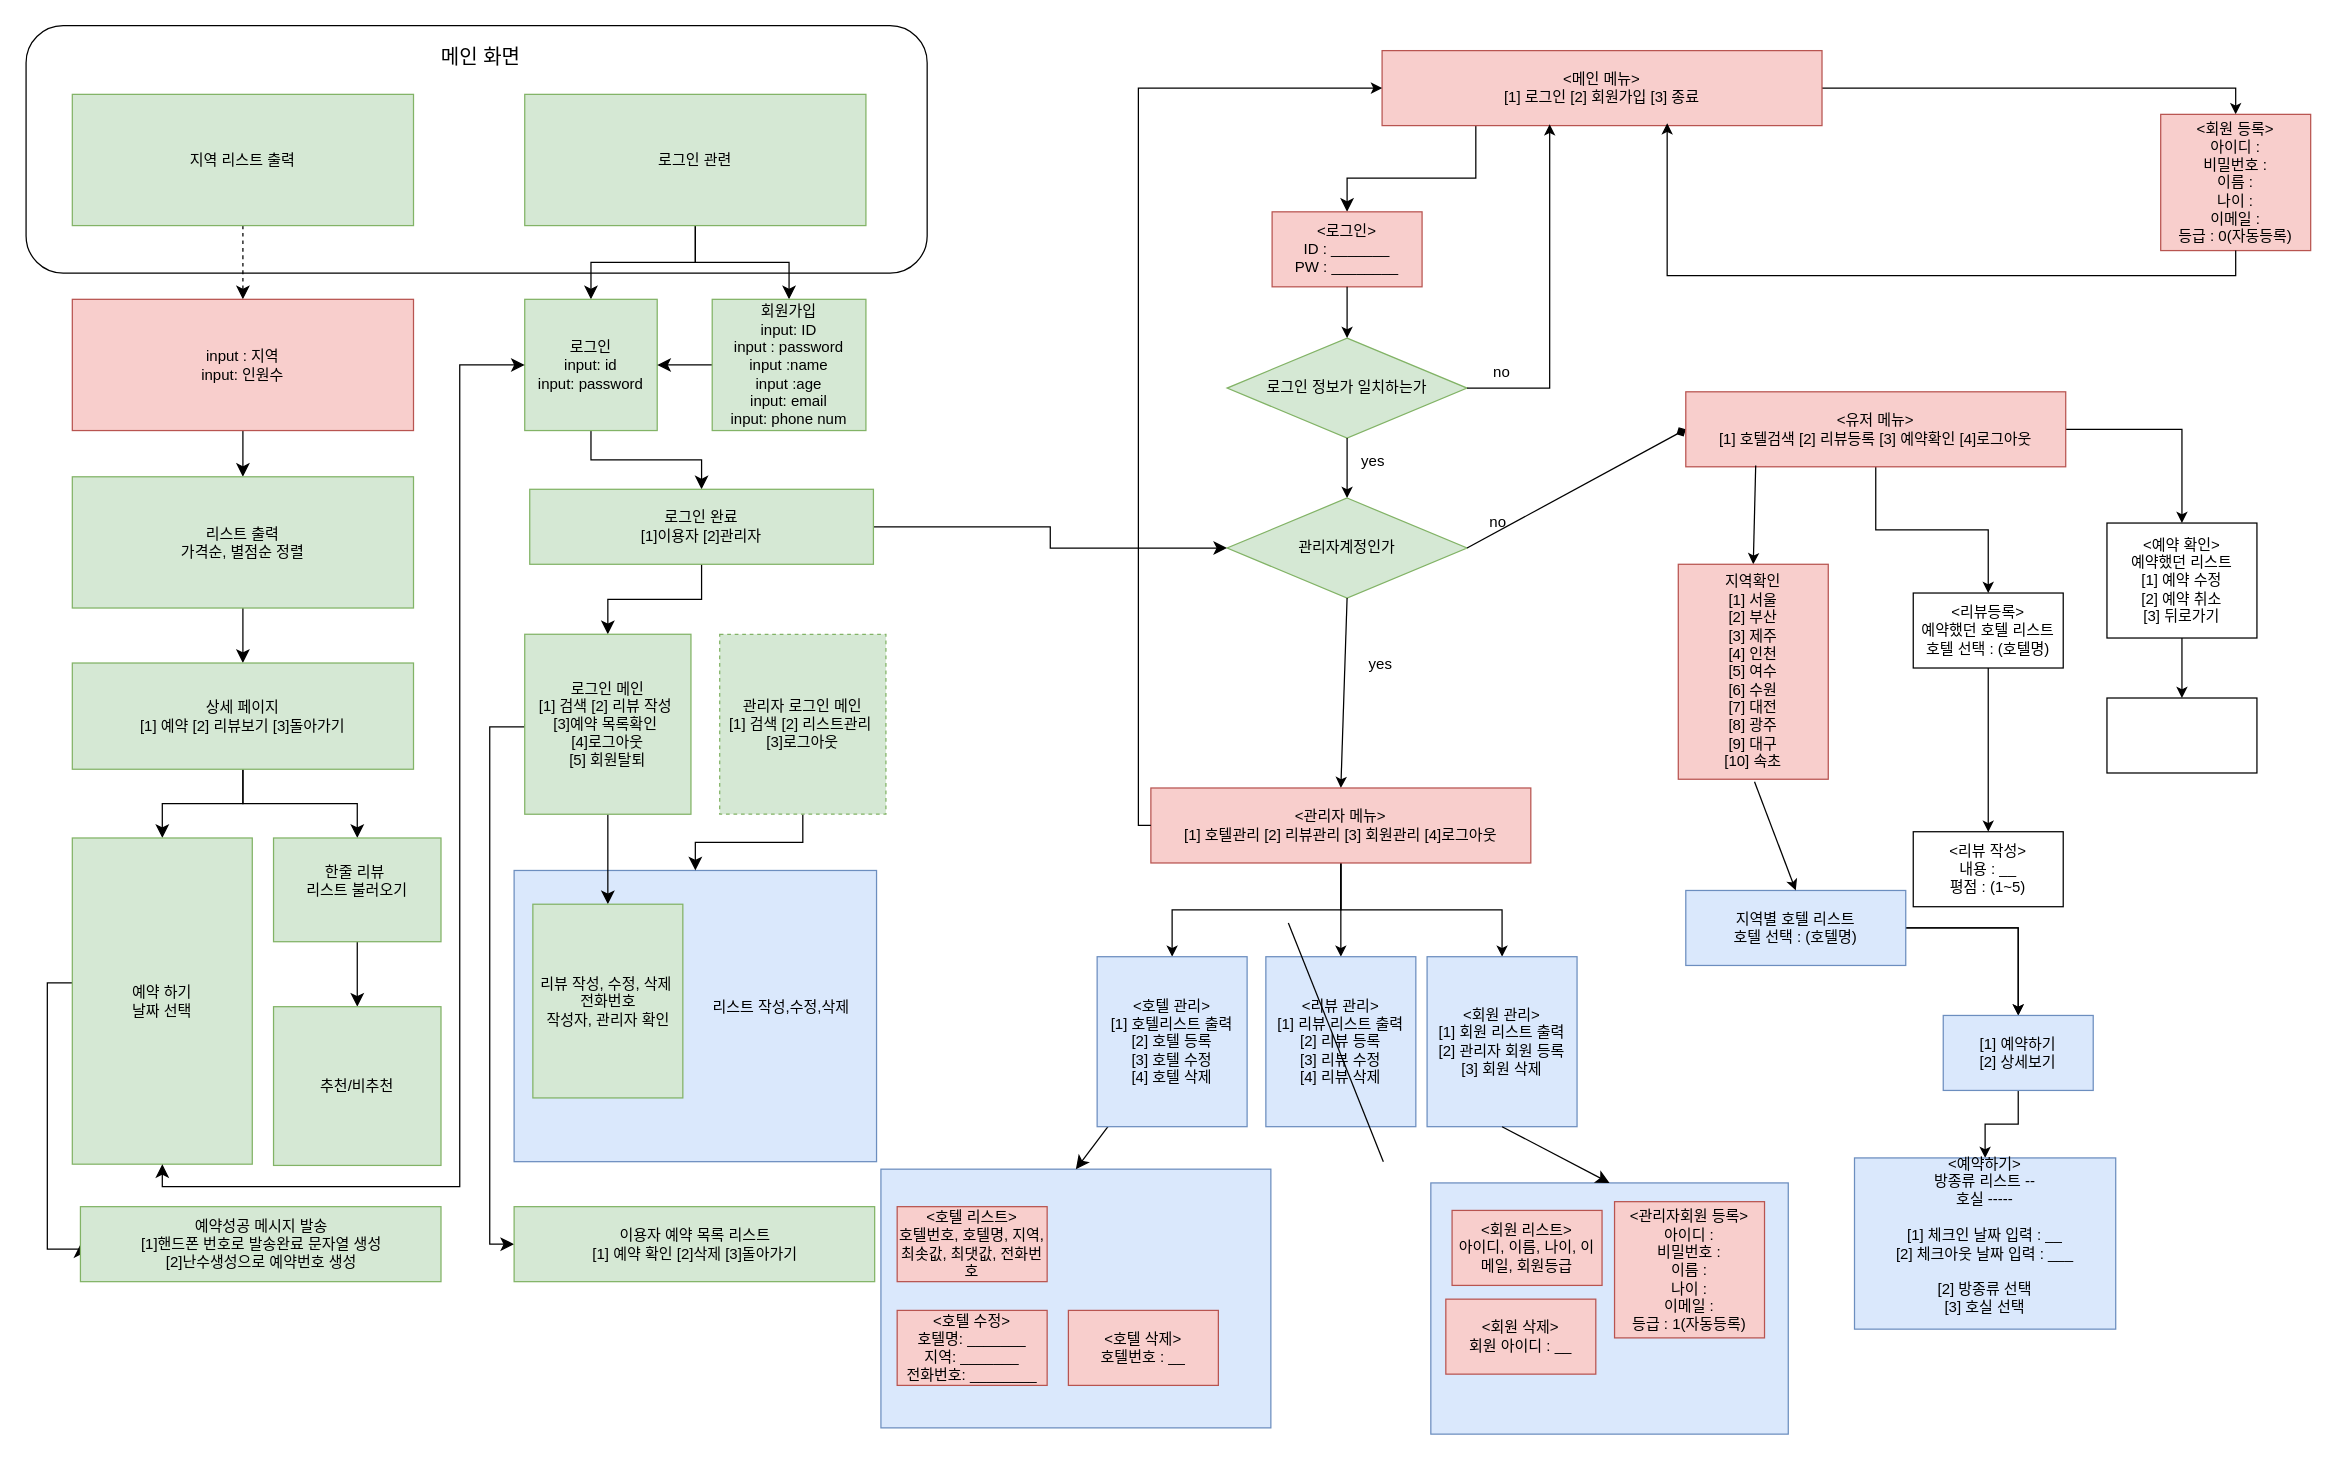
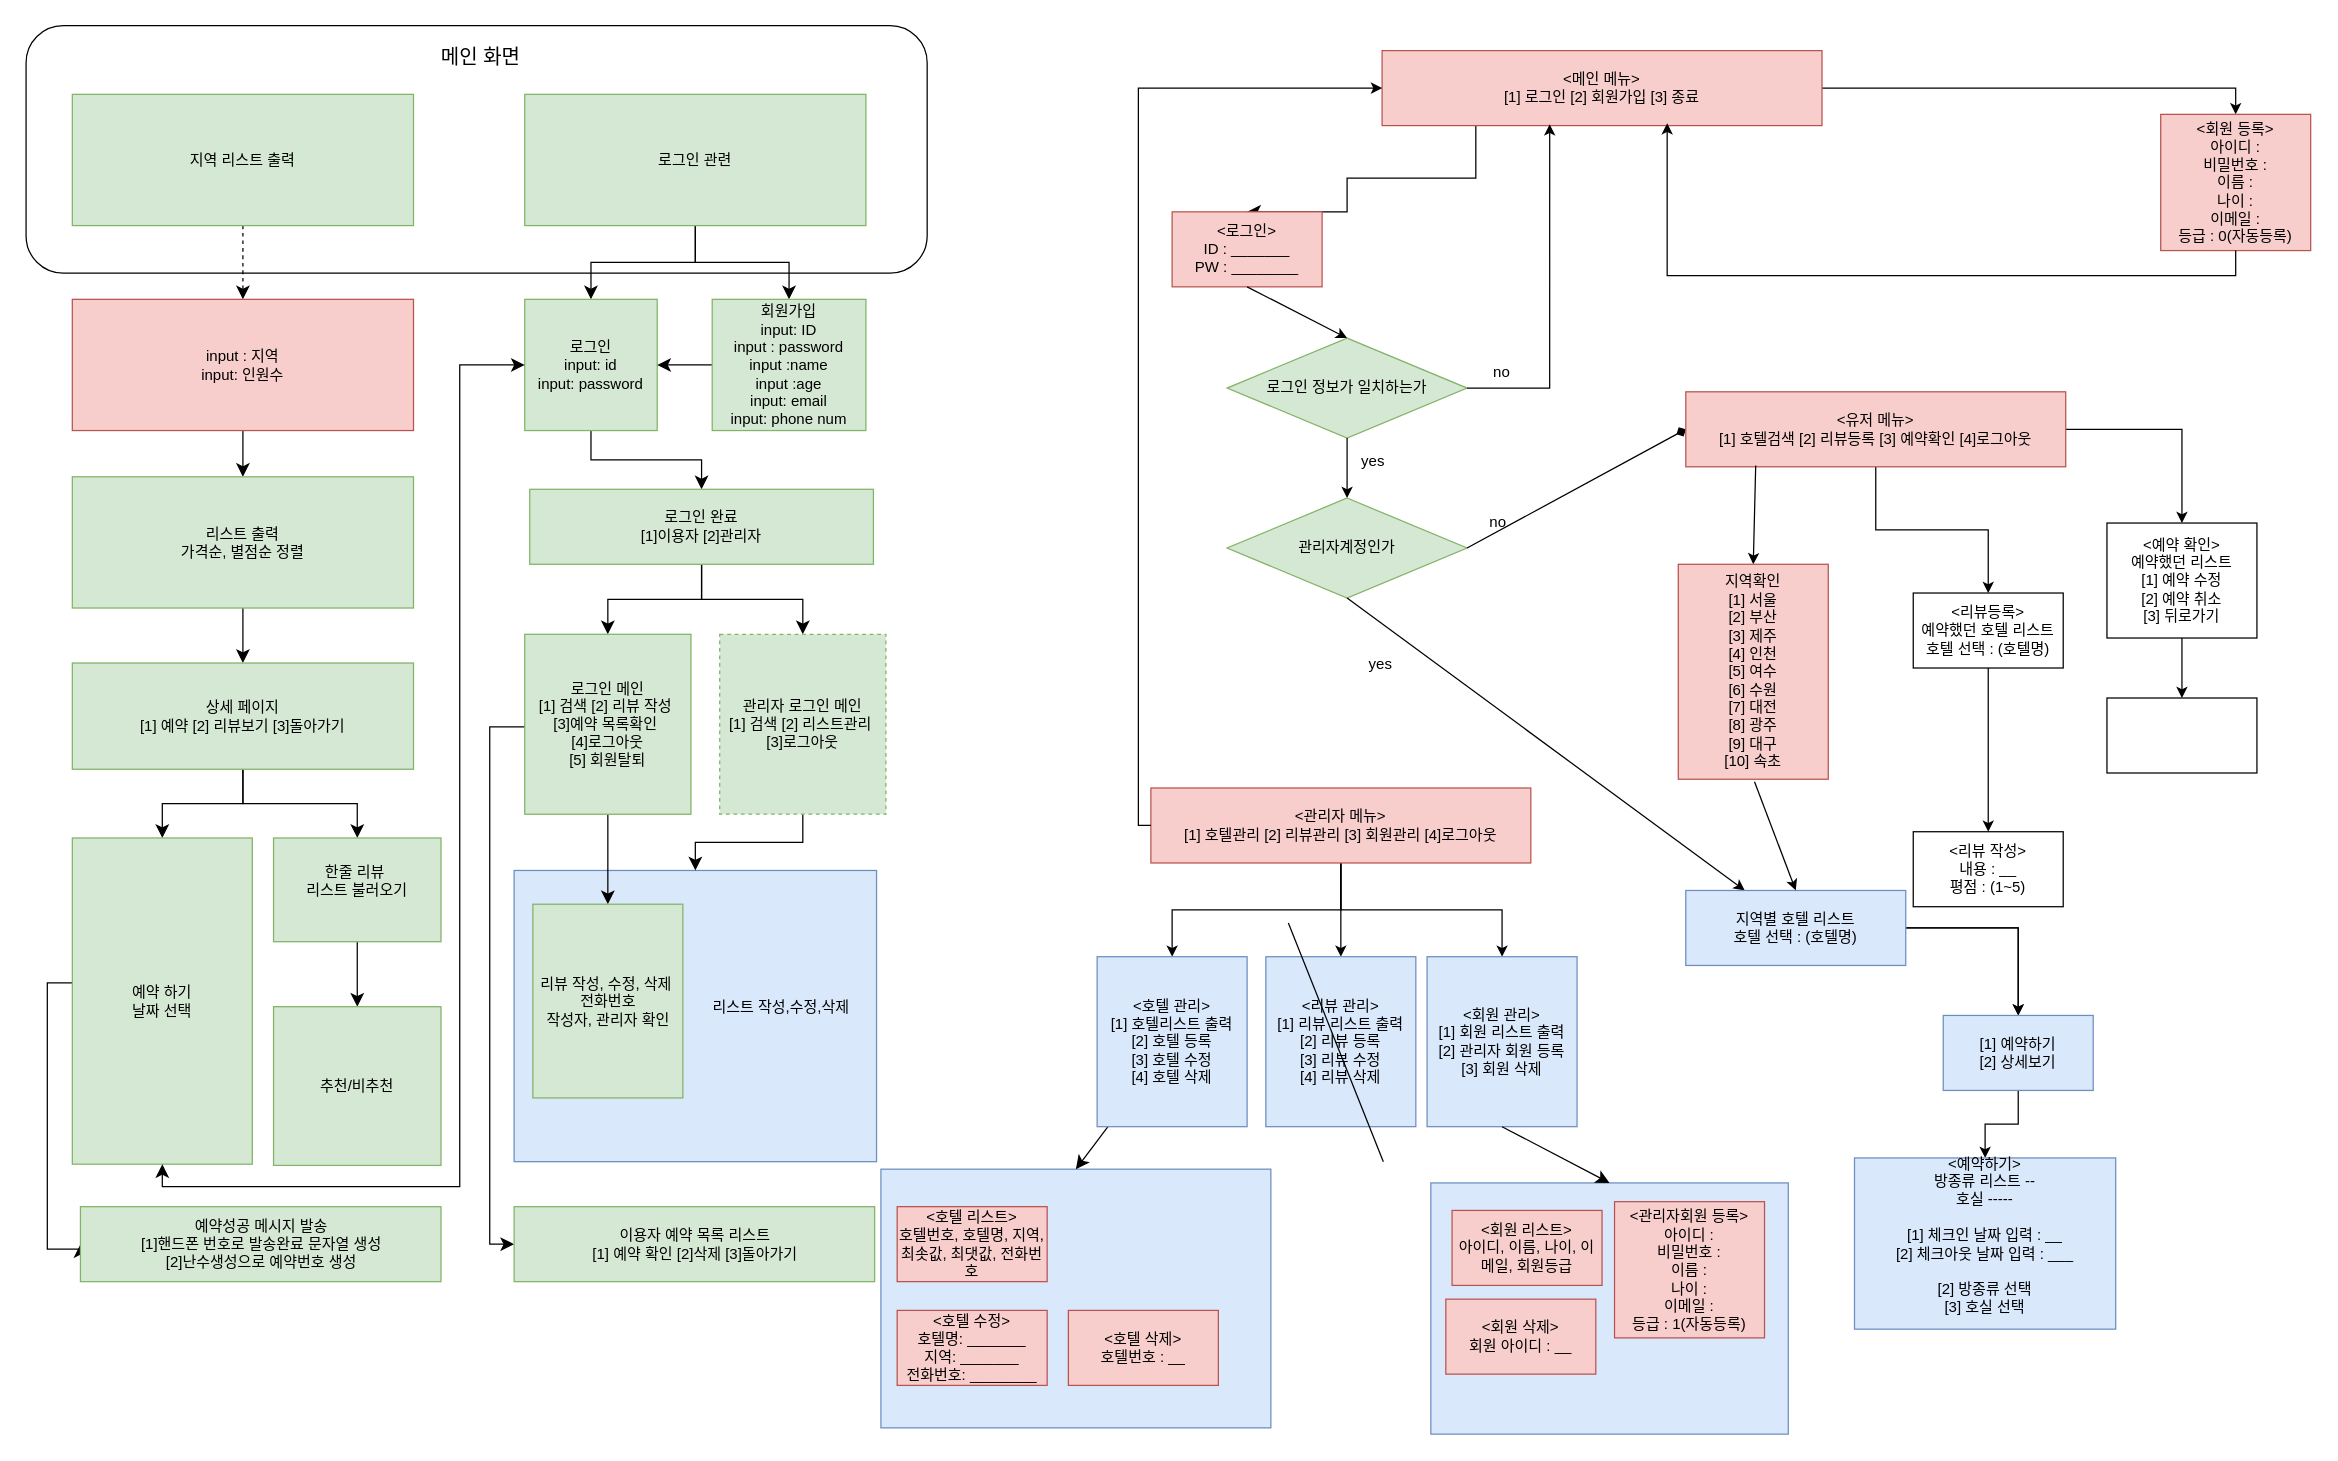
node "<로그인> ID : _______ PW : ________": moved (1347, 249) -> (1247, 249)
edge "로그인 완료 [1]이용자 [2]관리자" -> "관리자계정인가": now "로그인 완료 [1]이용자 [2]관리자" -> "관리자 로그인 메인 [1] 검색 [2] 리스트관리 [3]로그아웃"
edge "관리자계정인가" -> "<관리자 메뉴> [1] 호텔관리 [2] 리뷰관리 [3] 회원관리 [4]로그아웃": now "관리자계정인가" -> "지역별 호텔 리스트 호텔 선택 : (호텔명)"
